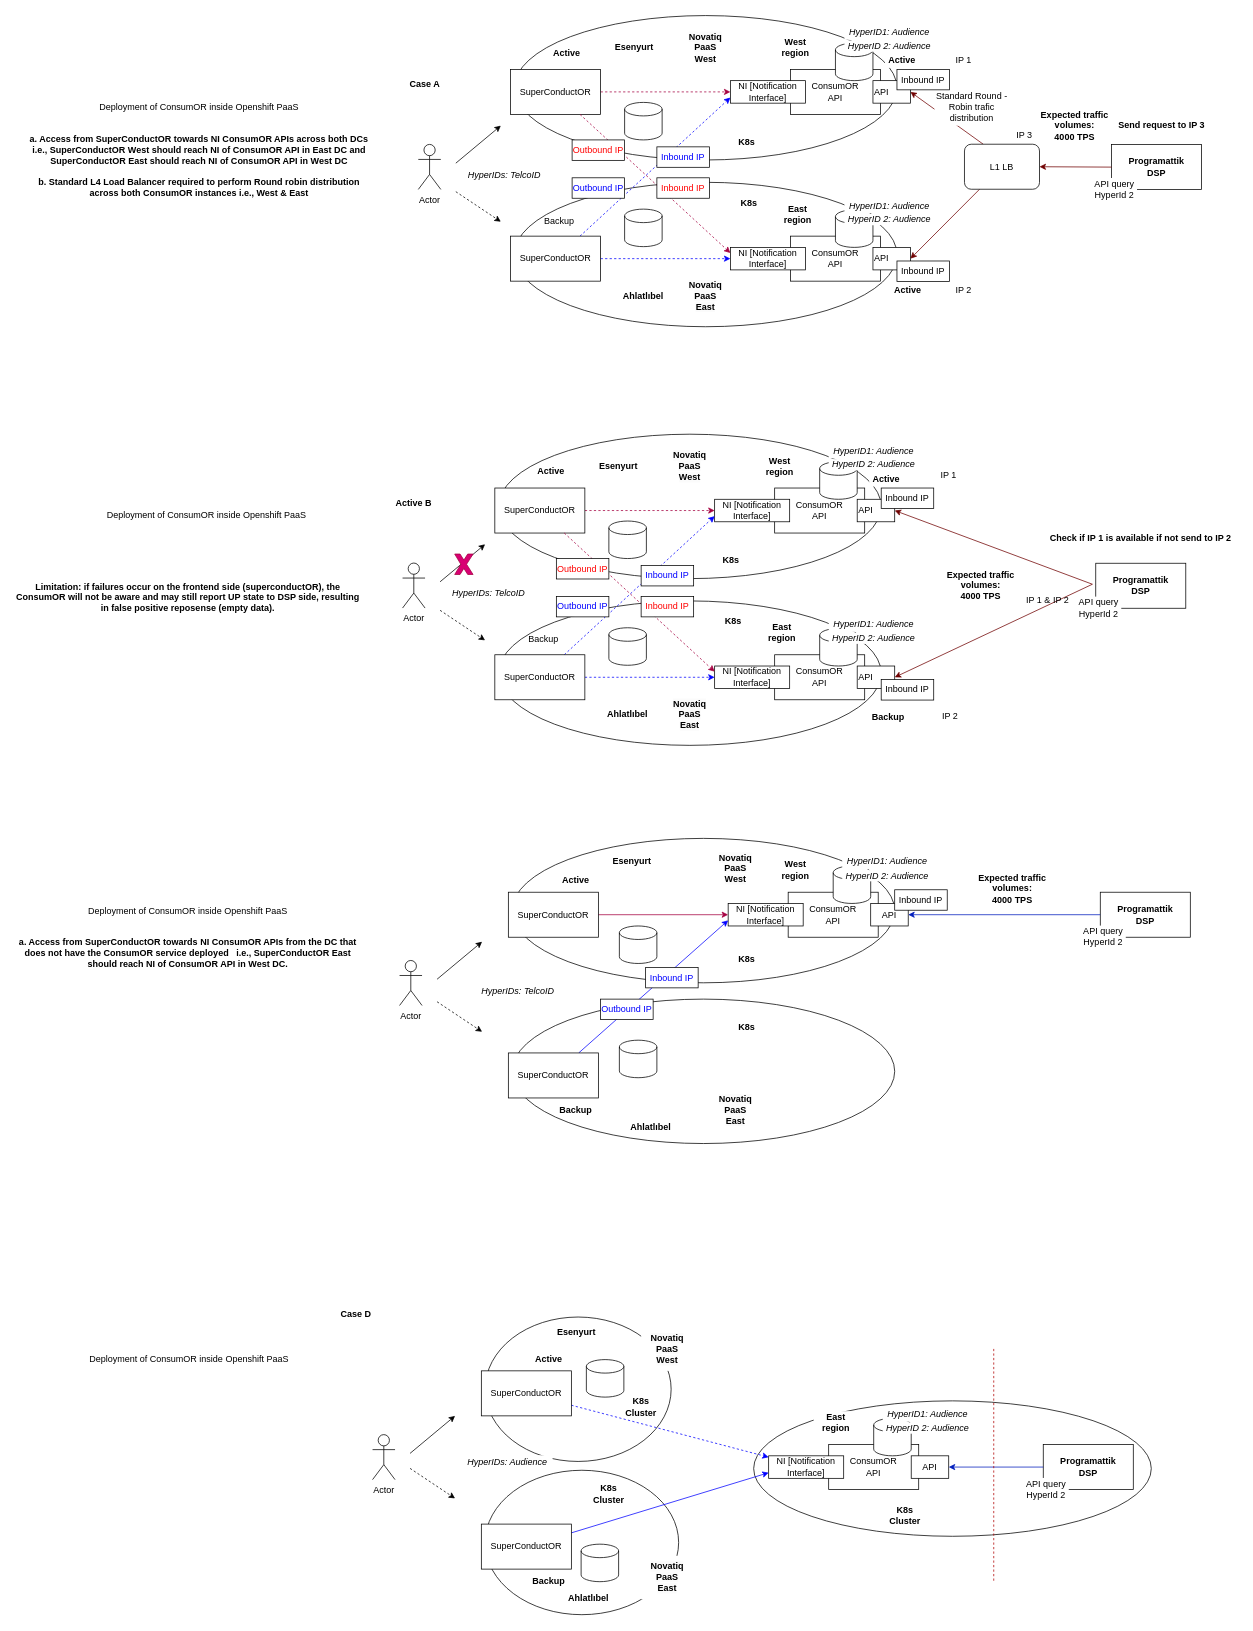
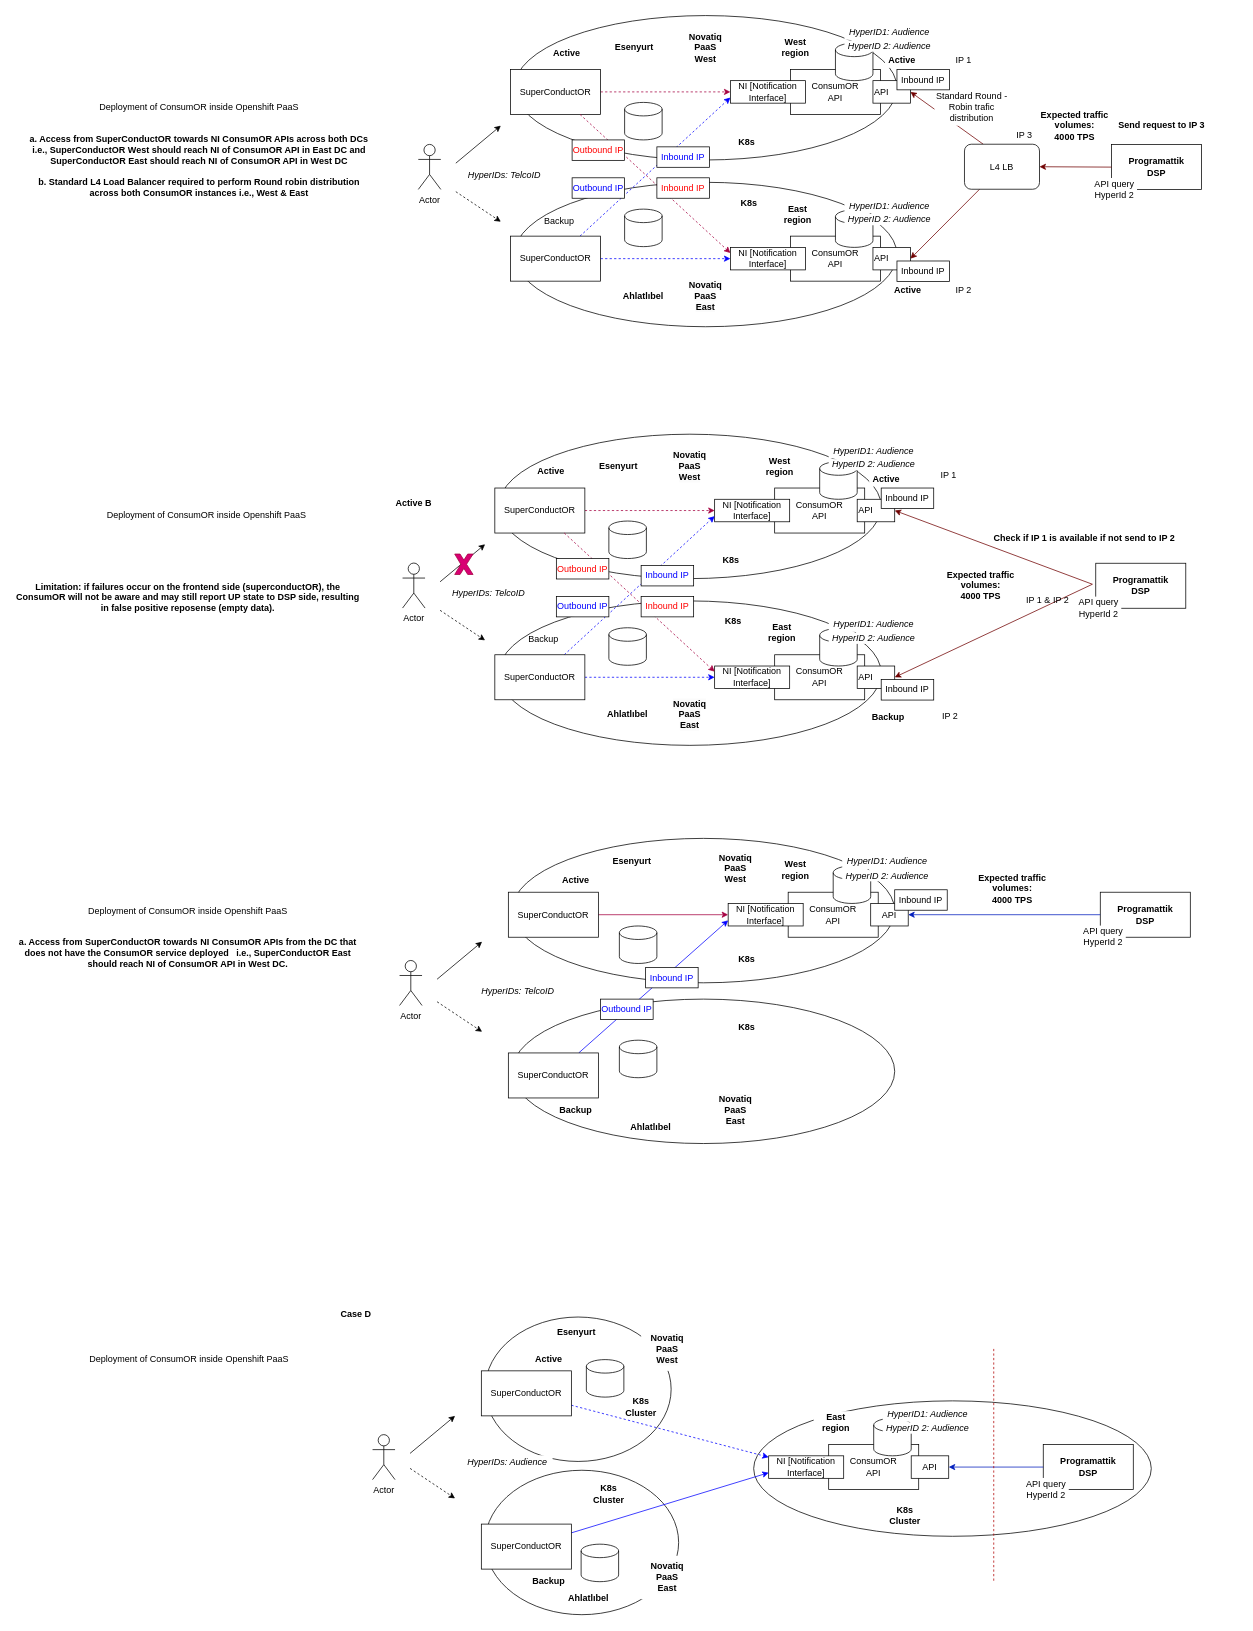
node "Case A": removed
node "L1 LB": label "L1 LB" -> "L4 LB"
node "Check if IP 1 is available if not send to IP 2": moved (1140, 538) -> (1084, 538)
